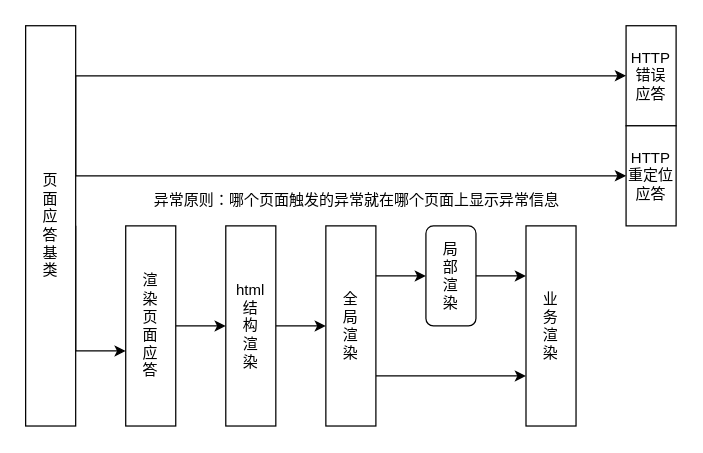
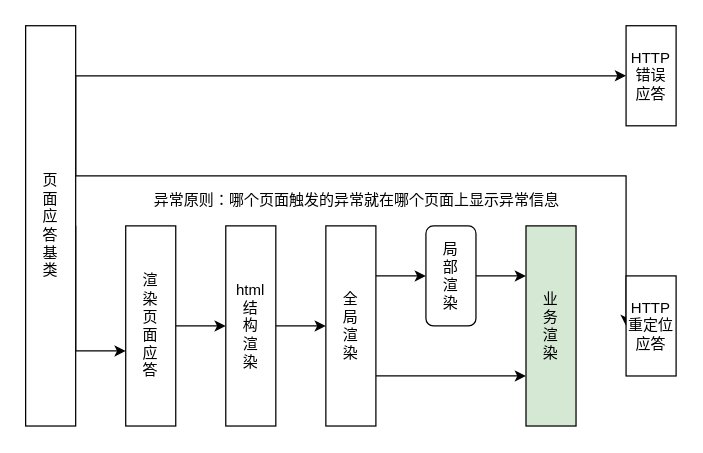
node "HTTP重定位 应答": moved (651, 176) -> (651, 326)
node "业 务 渲 染": fillcolor #ffffff -> #d5e8d4
